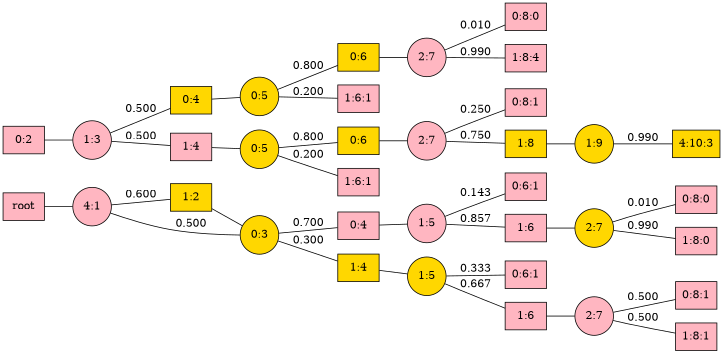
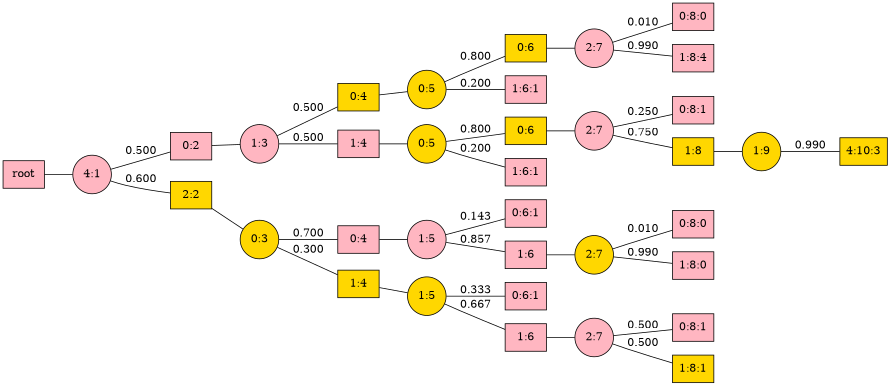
node "1:2": label "1:2" -> "2:2"
edge "4:1" -- "0:3": now "4:1" -- "0:2"
node "1:8:1": fillcolor lightpink -> gold
